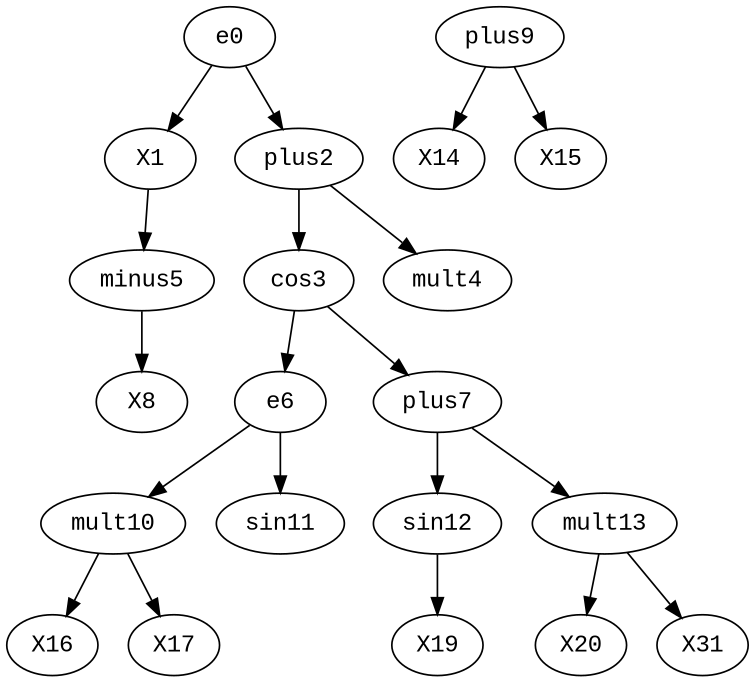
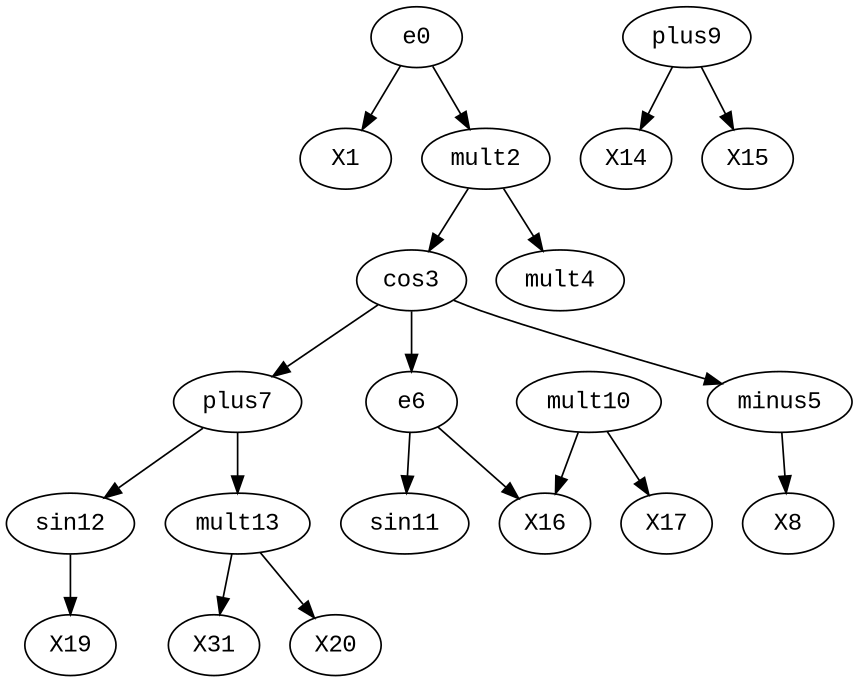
node "plus2": label "plus2" -> "mult2"
edge "X1" -> "minus5": now "cos3" -> "minus5"
edge "e6" -> "mult10": now "e6" -> "X16"
